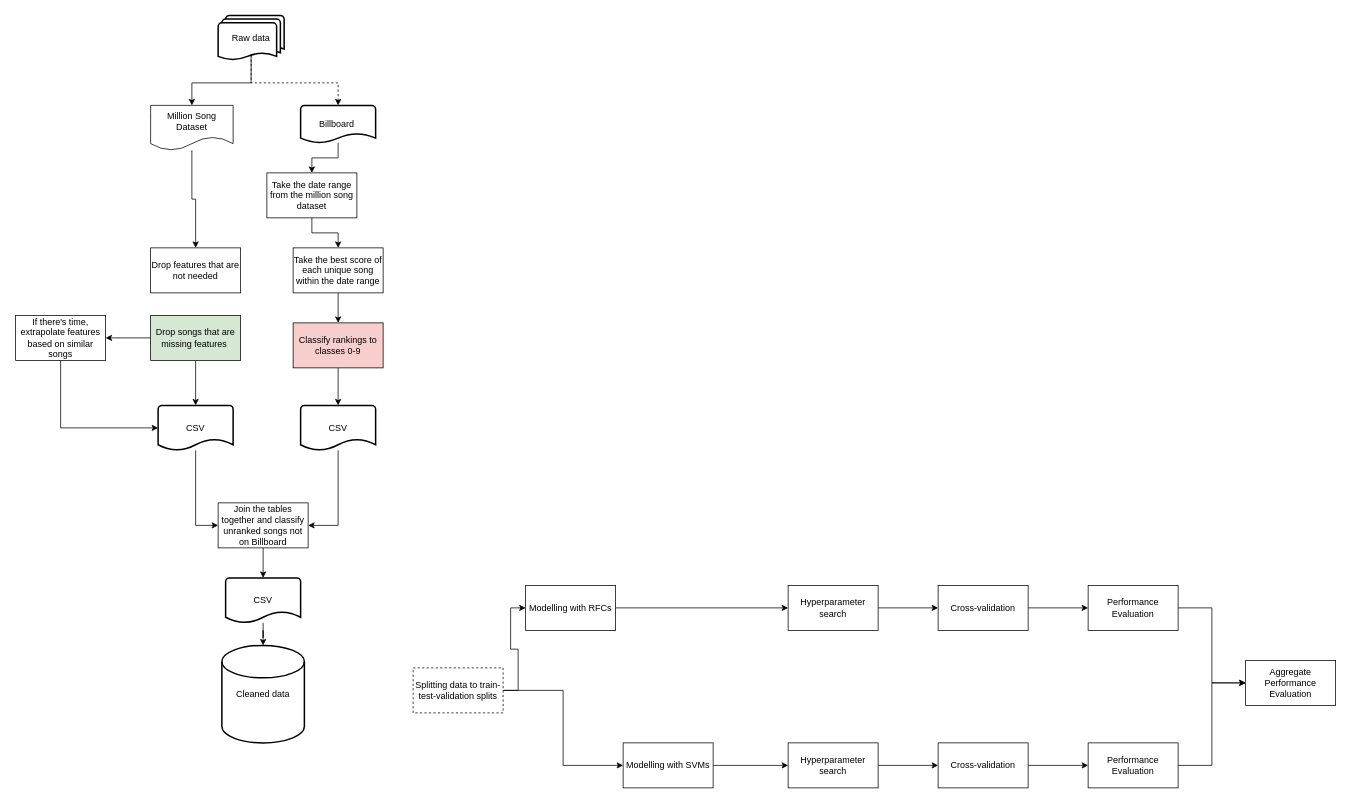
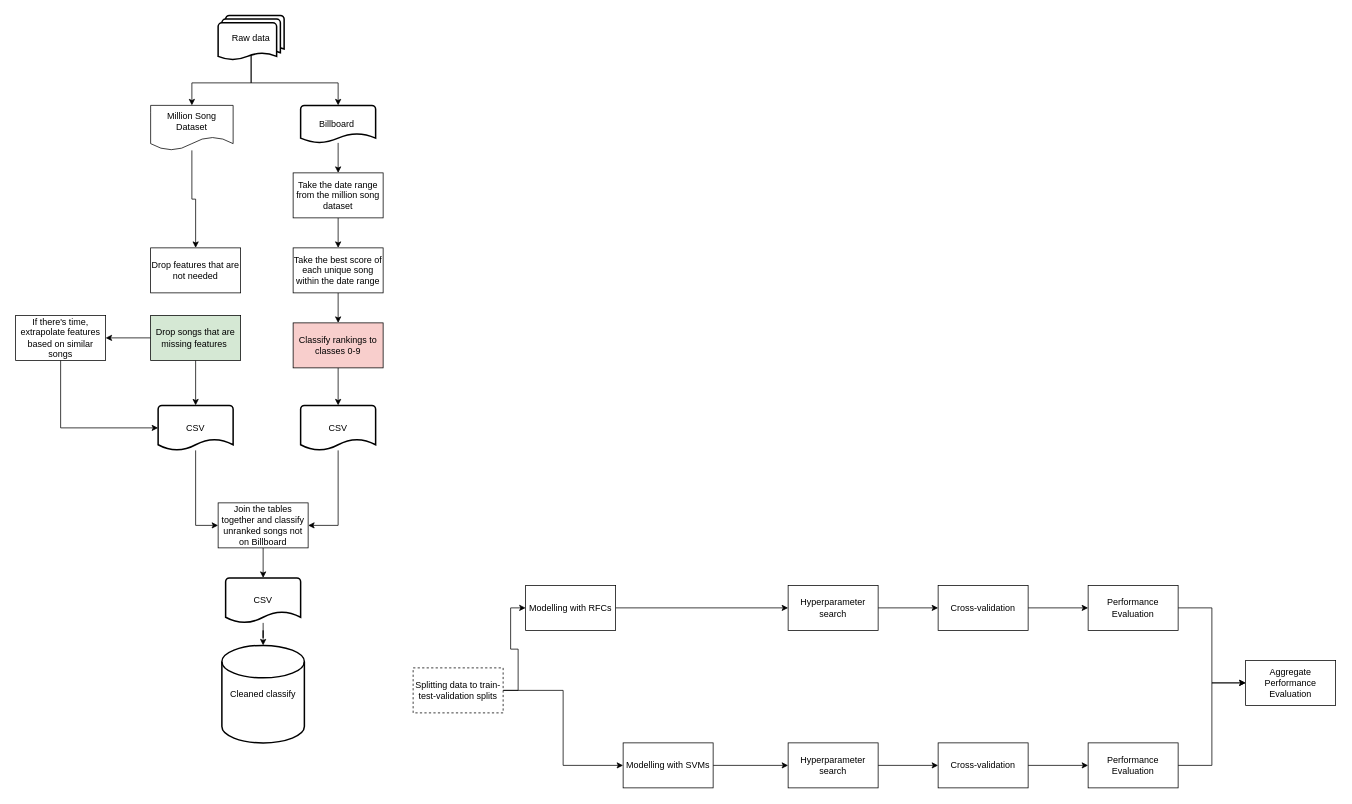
edge "Raw data" -> "Billboard": style dashed -> solid
node "Take the date range from the million song dataset": moved (312, 195) -> (338, 195)
node "Cleaned data": label "Cleaned data" -> "Cleaned classify"
